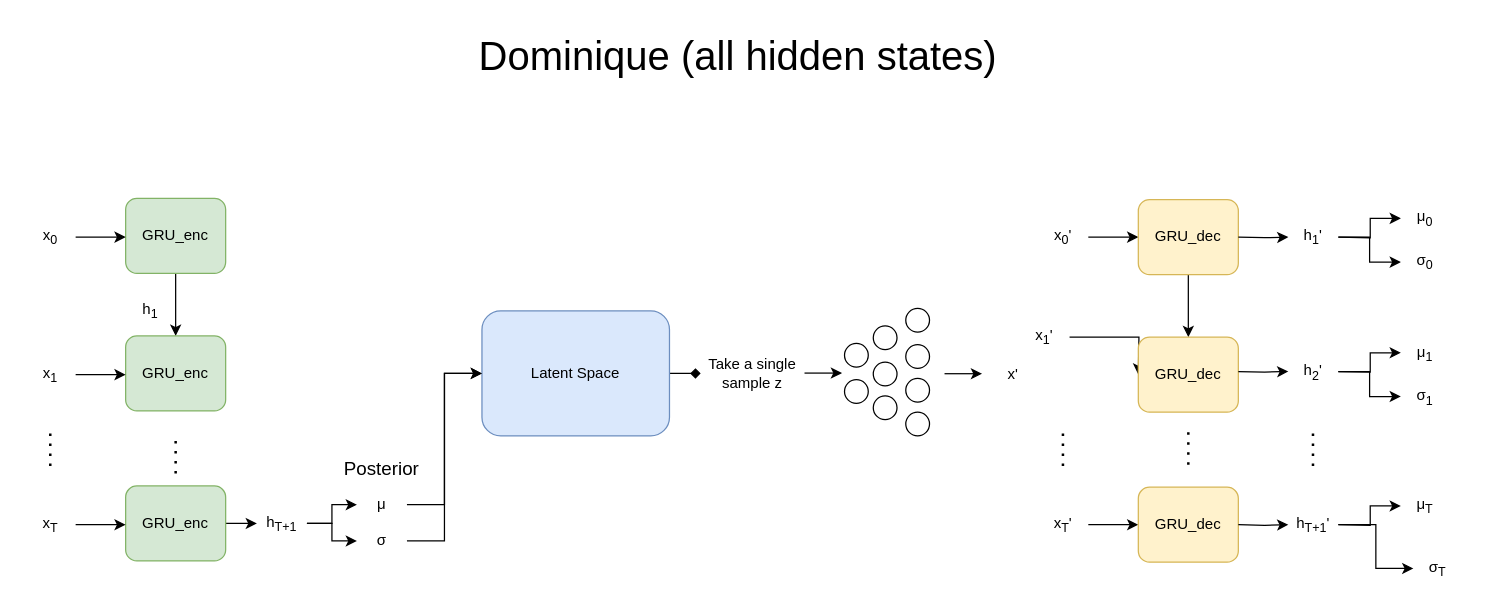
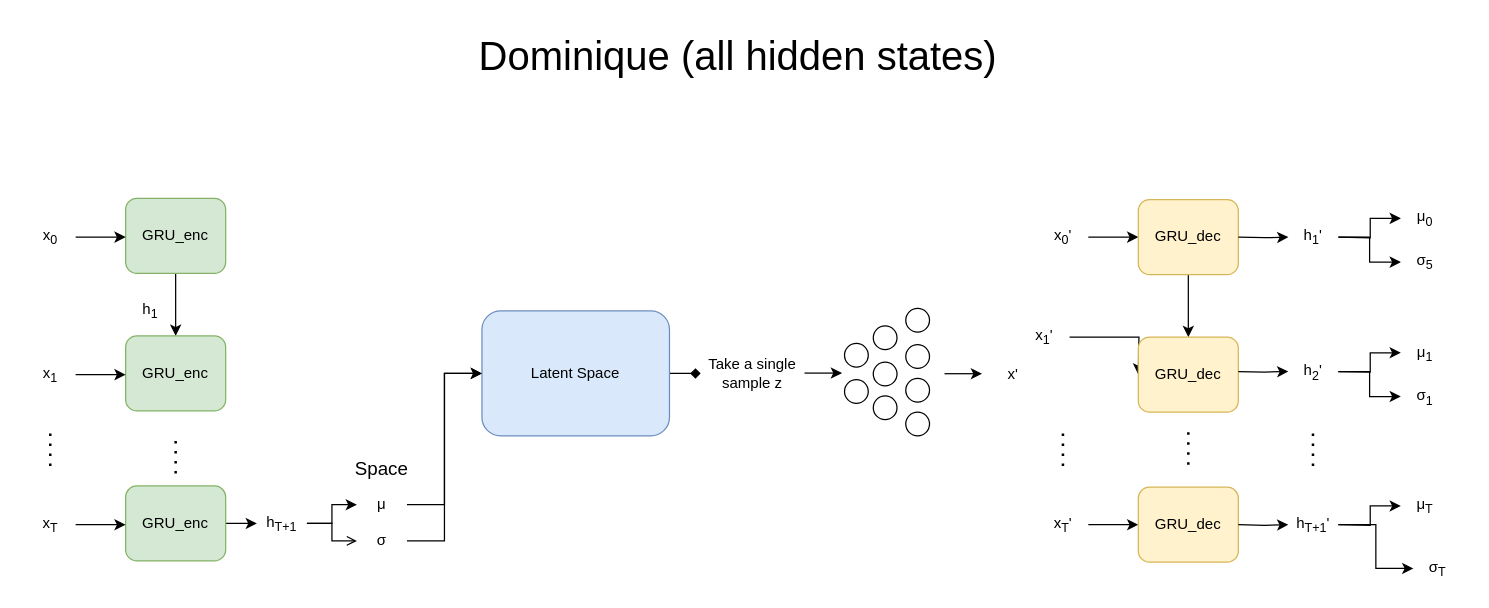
node "σ0": label "σ0" -> "σ5"
node "Posterior": label "Posterior" -> "Space"
edge "hT+1" -> "σ": arrowhead classic -> open
